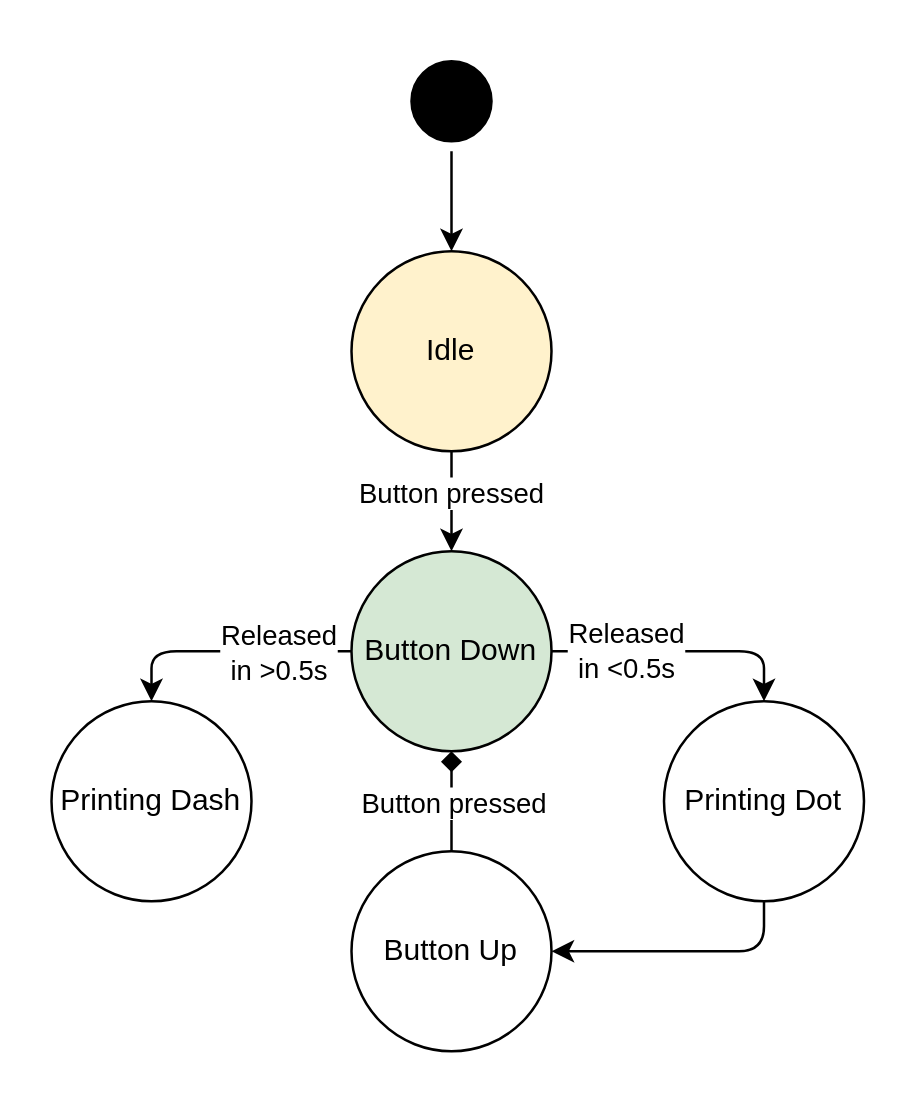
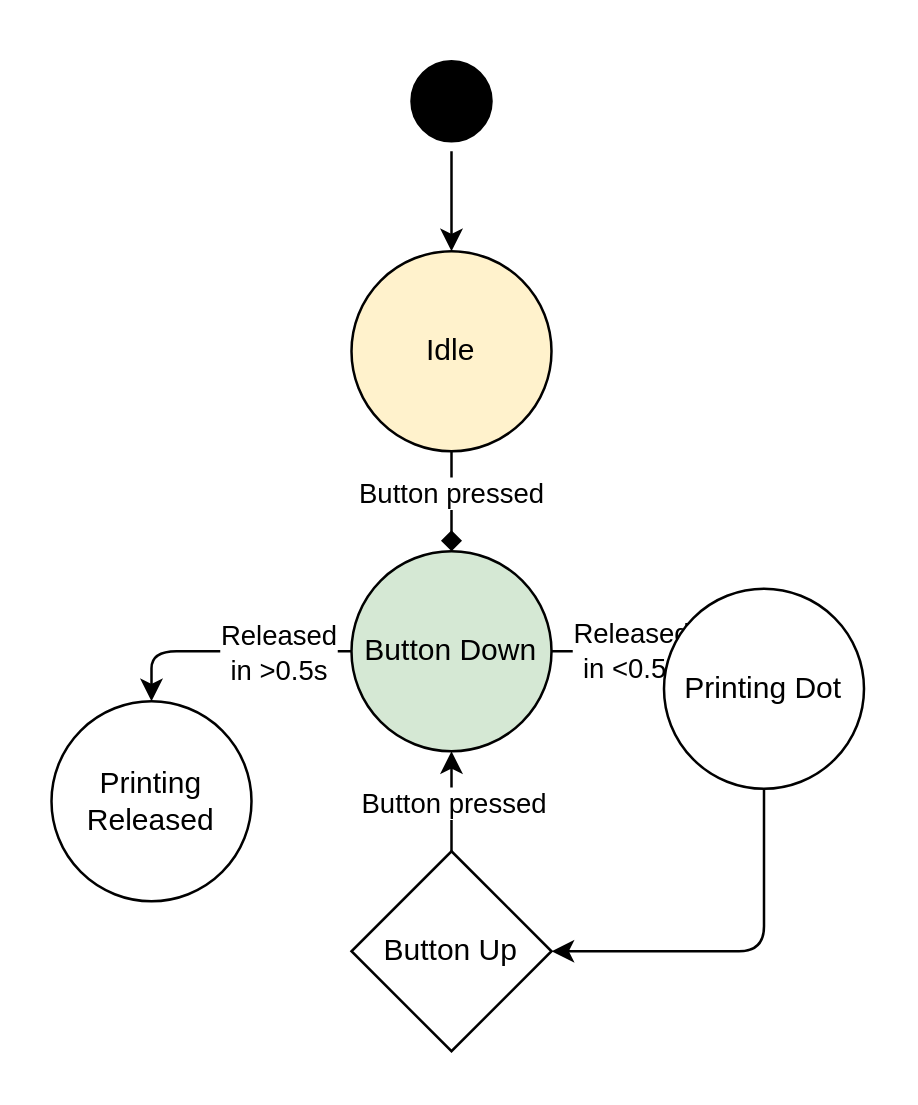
edge "Idle" -> "Button Down": arrowhead classic -> diamond
node "Printing Dash": label "Printing Dash" -> "Printing Released"
node "Printing Dot": moved (764, 801) -> (764, 689)
edge "Button Up" -> "Button Down": arrowhead diamond -> classic
node "Button Up": shape ellipse -> diamond
